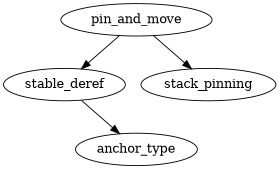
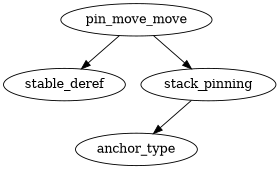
node "pin_and_move": label "pin_and_move" -> "pin_move_move"
edge "stable_deref" -> "anchor_type": now "stack_pinning" -> "anchor_type"
